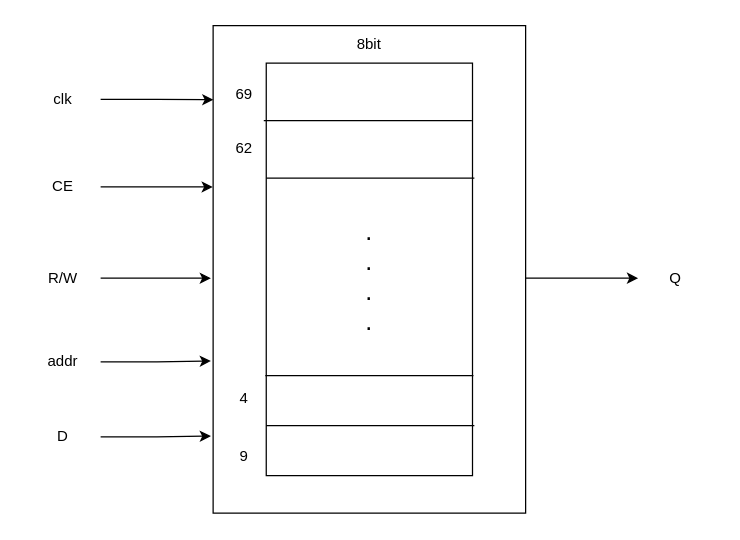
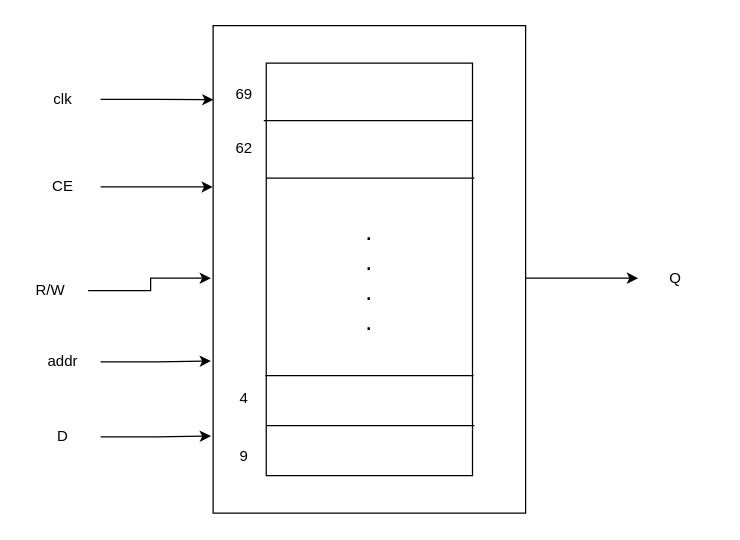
node "8bit": removed
node "R/W": moved (63, 278) -> (51, 291)
